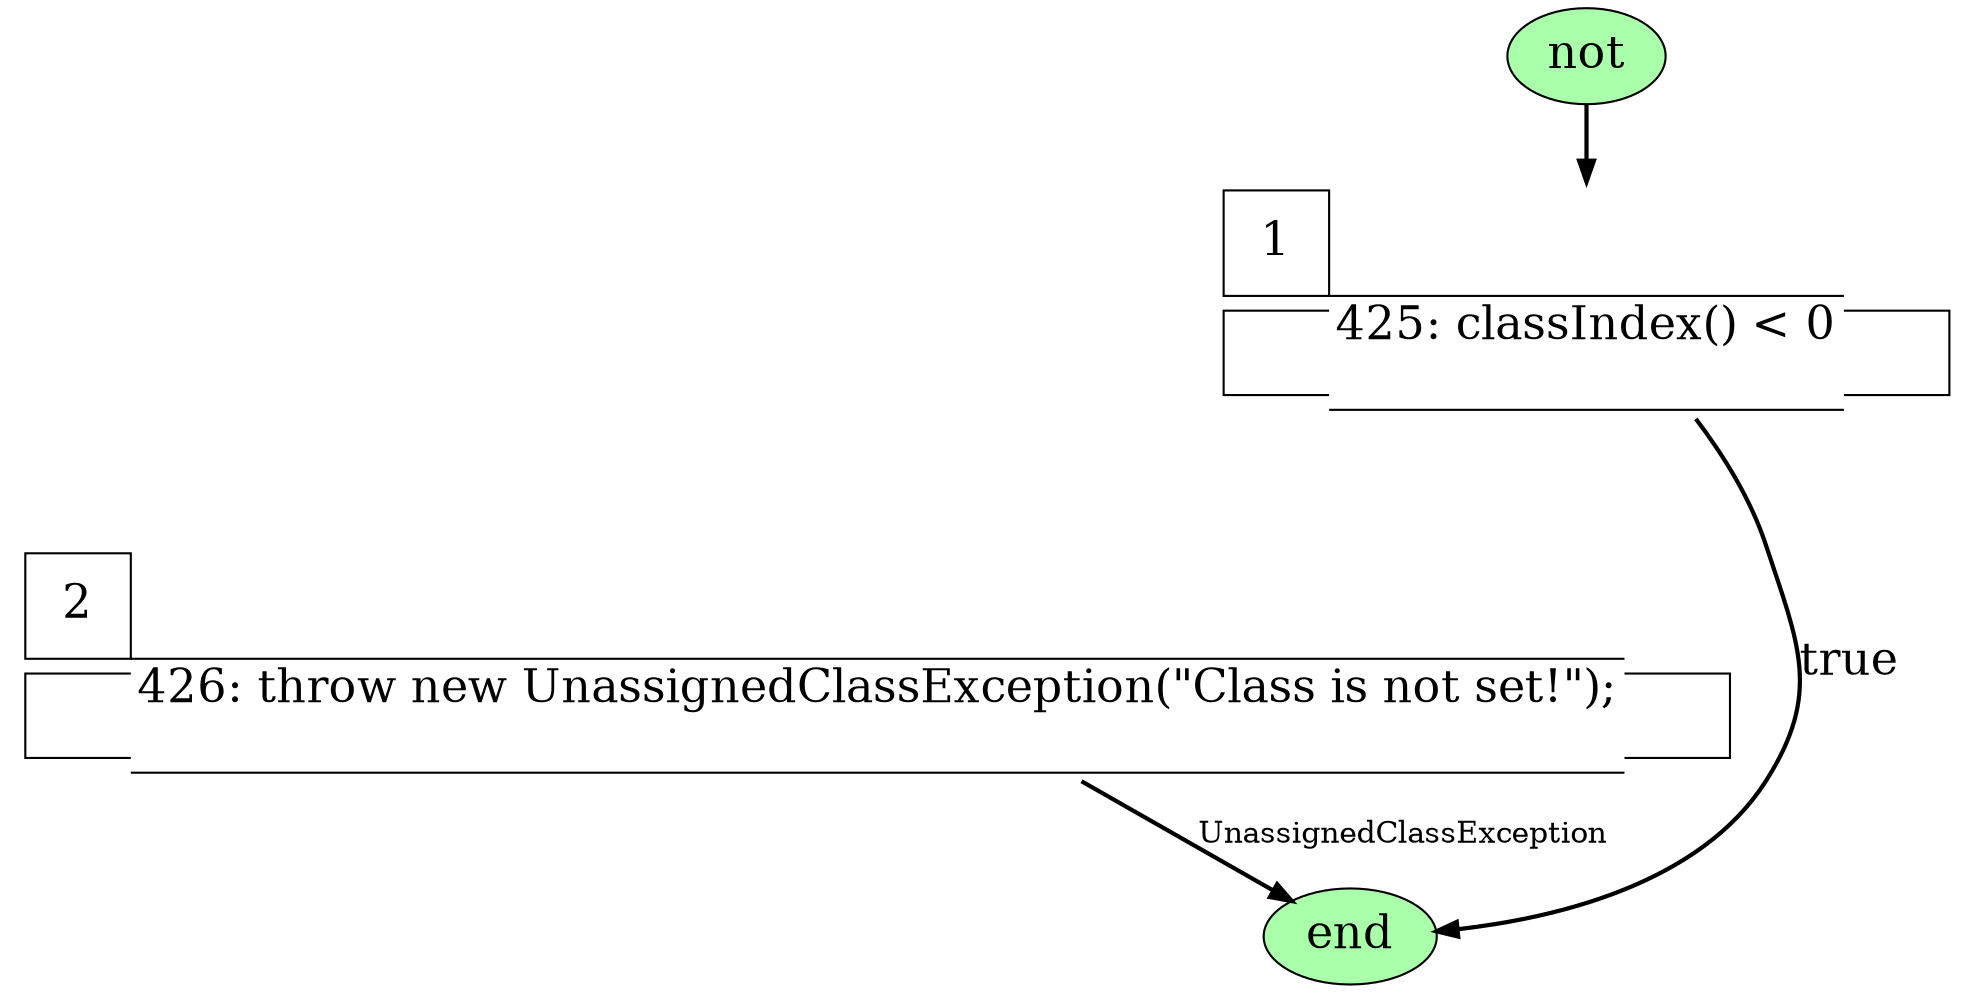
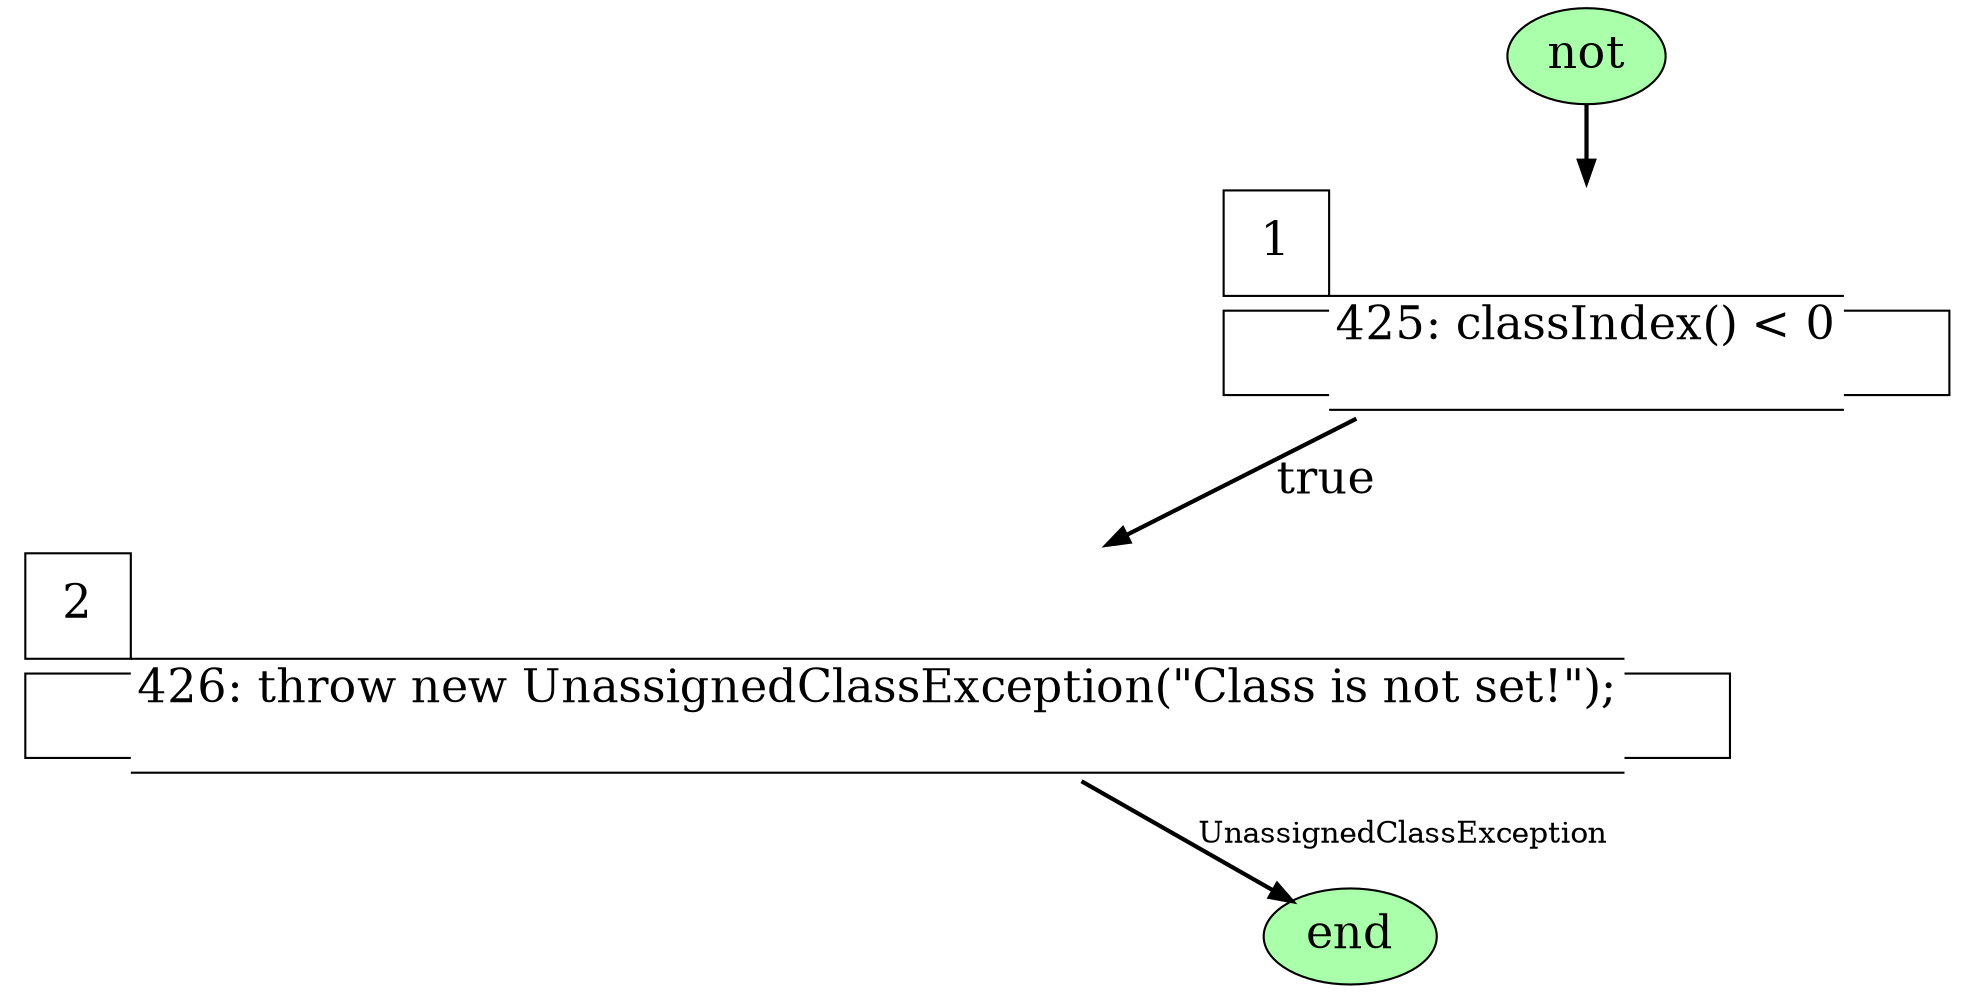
edge "1" -> "end": now "1" -> "2"
